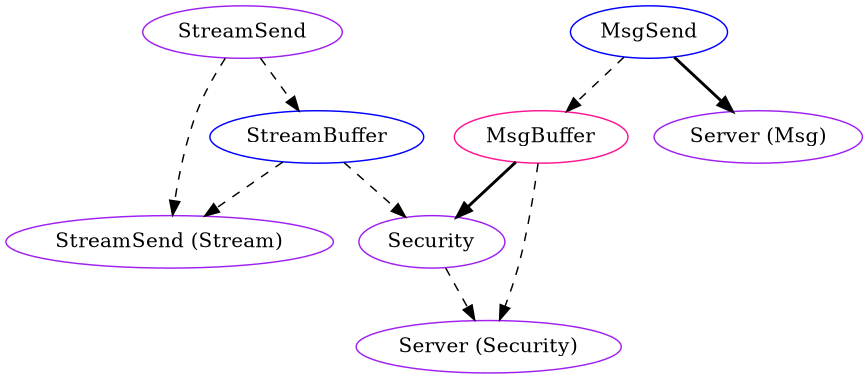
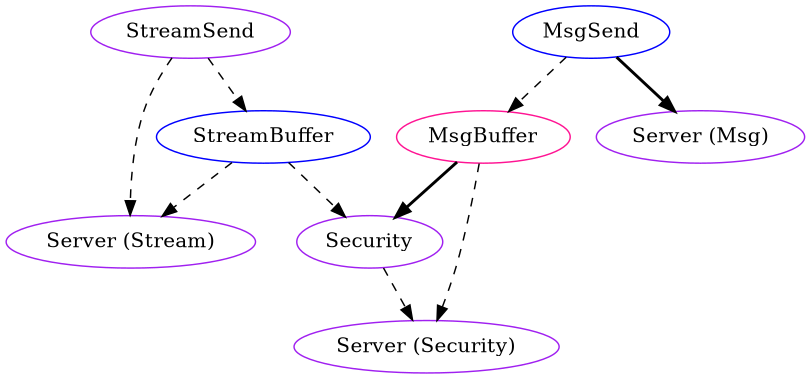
node "StreamSend (Stream)": label "StreamSend (Stream)" -> "Server (Stream)"
